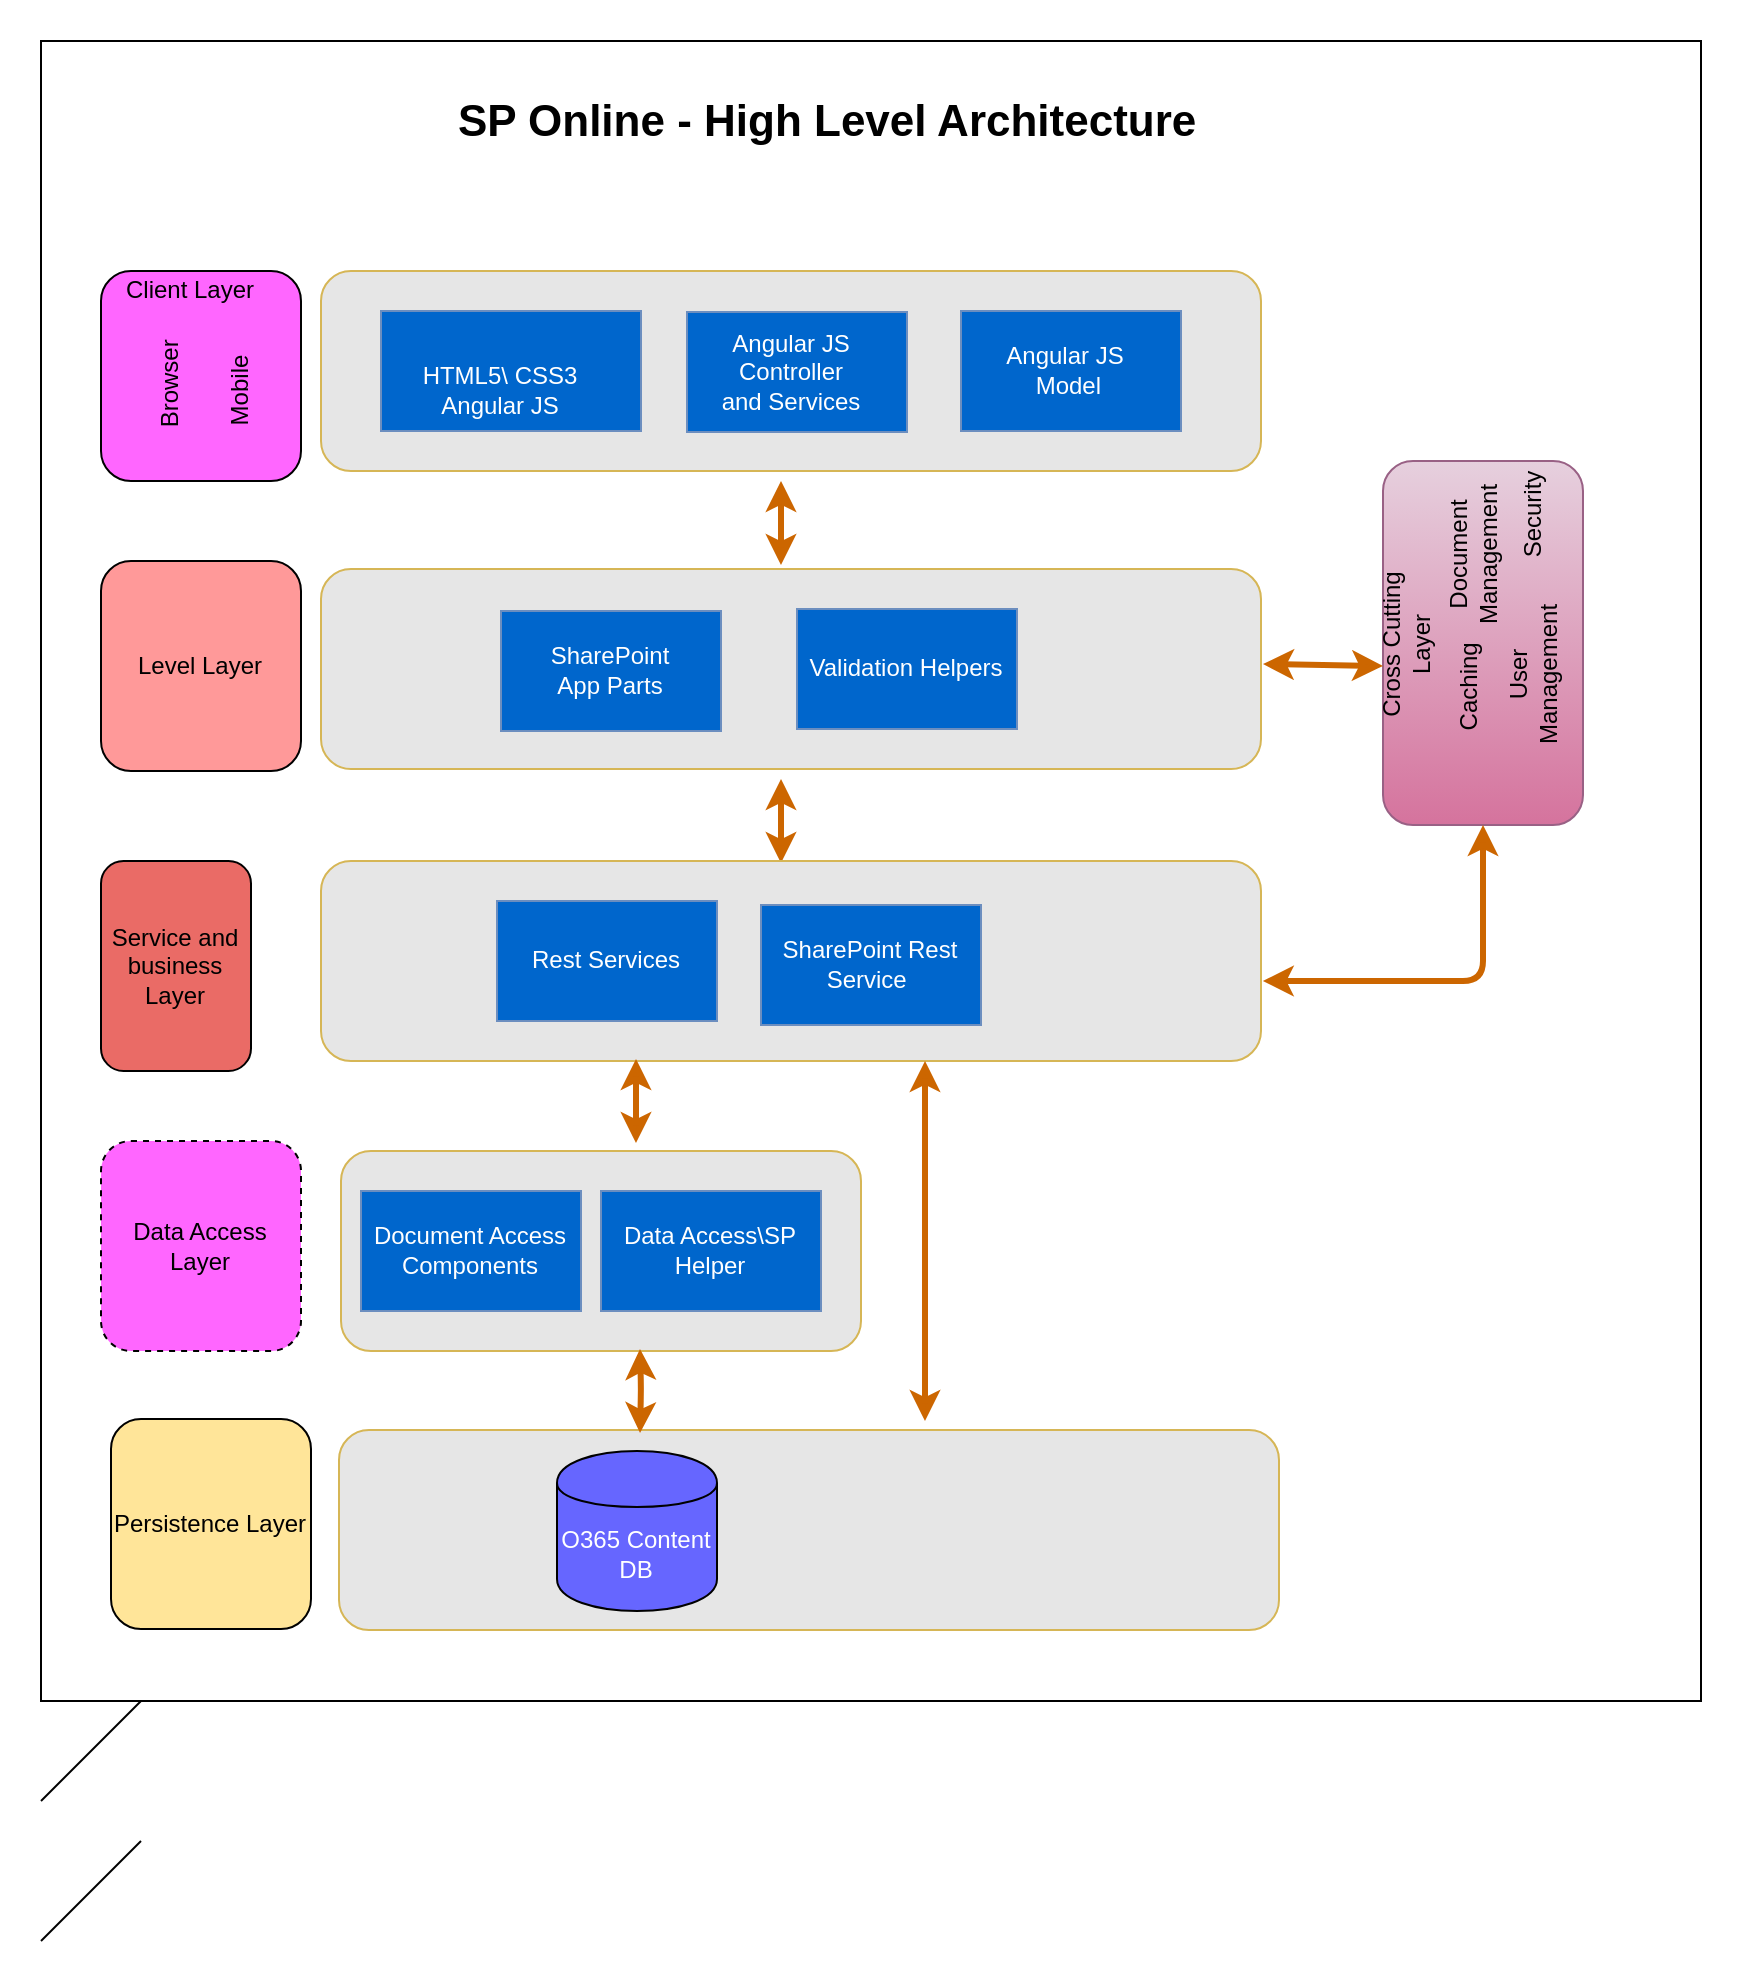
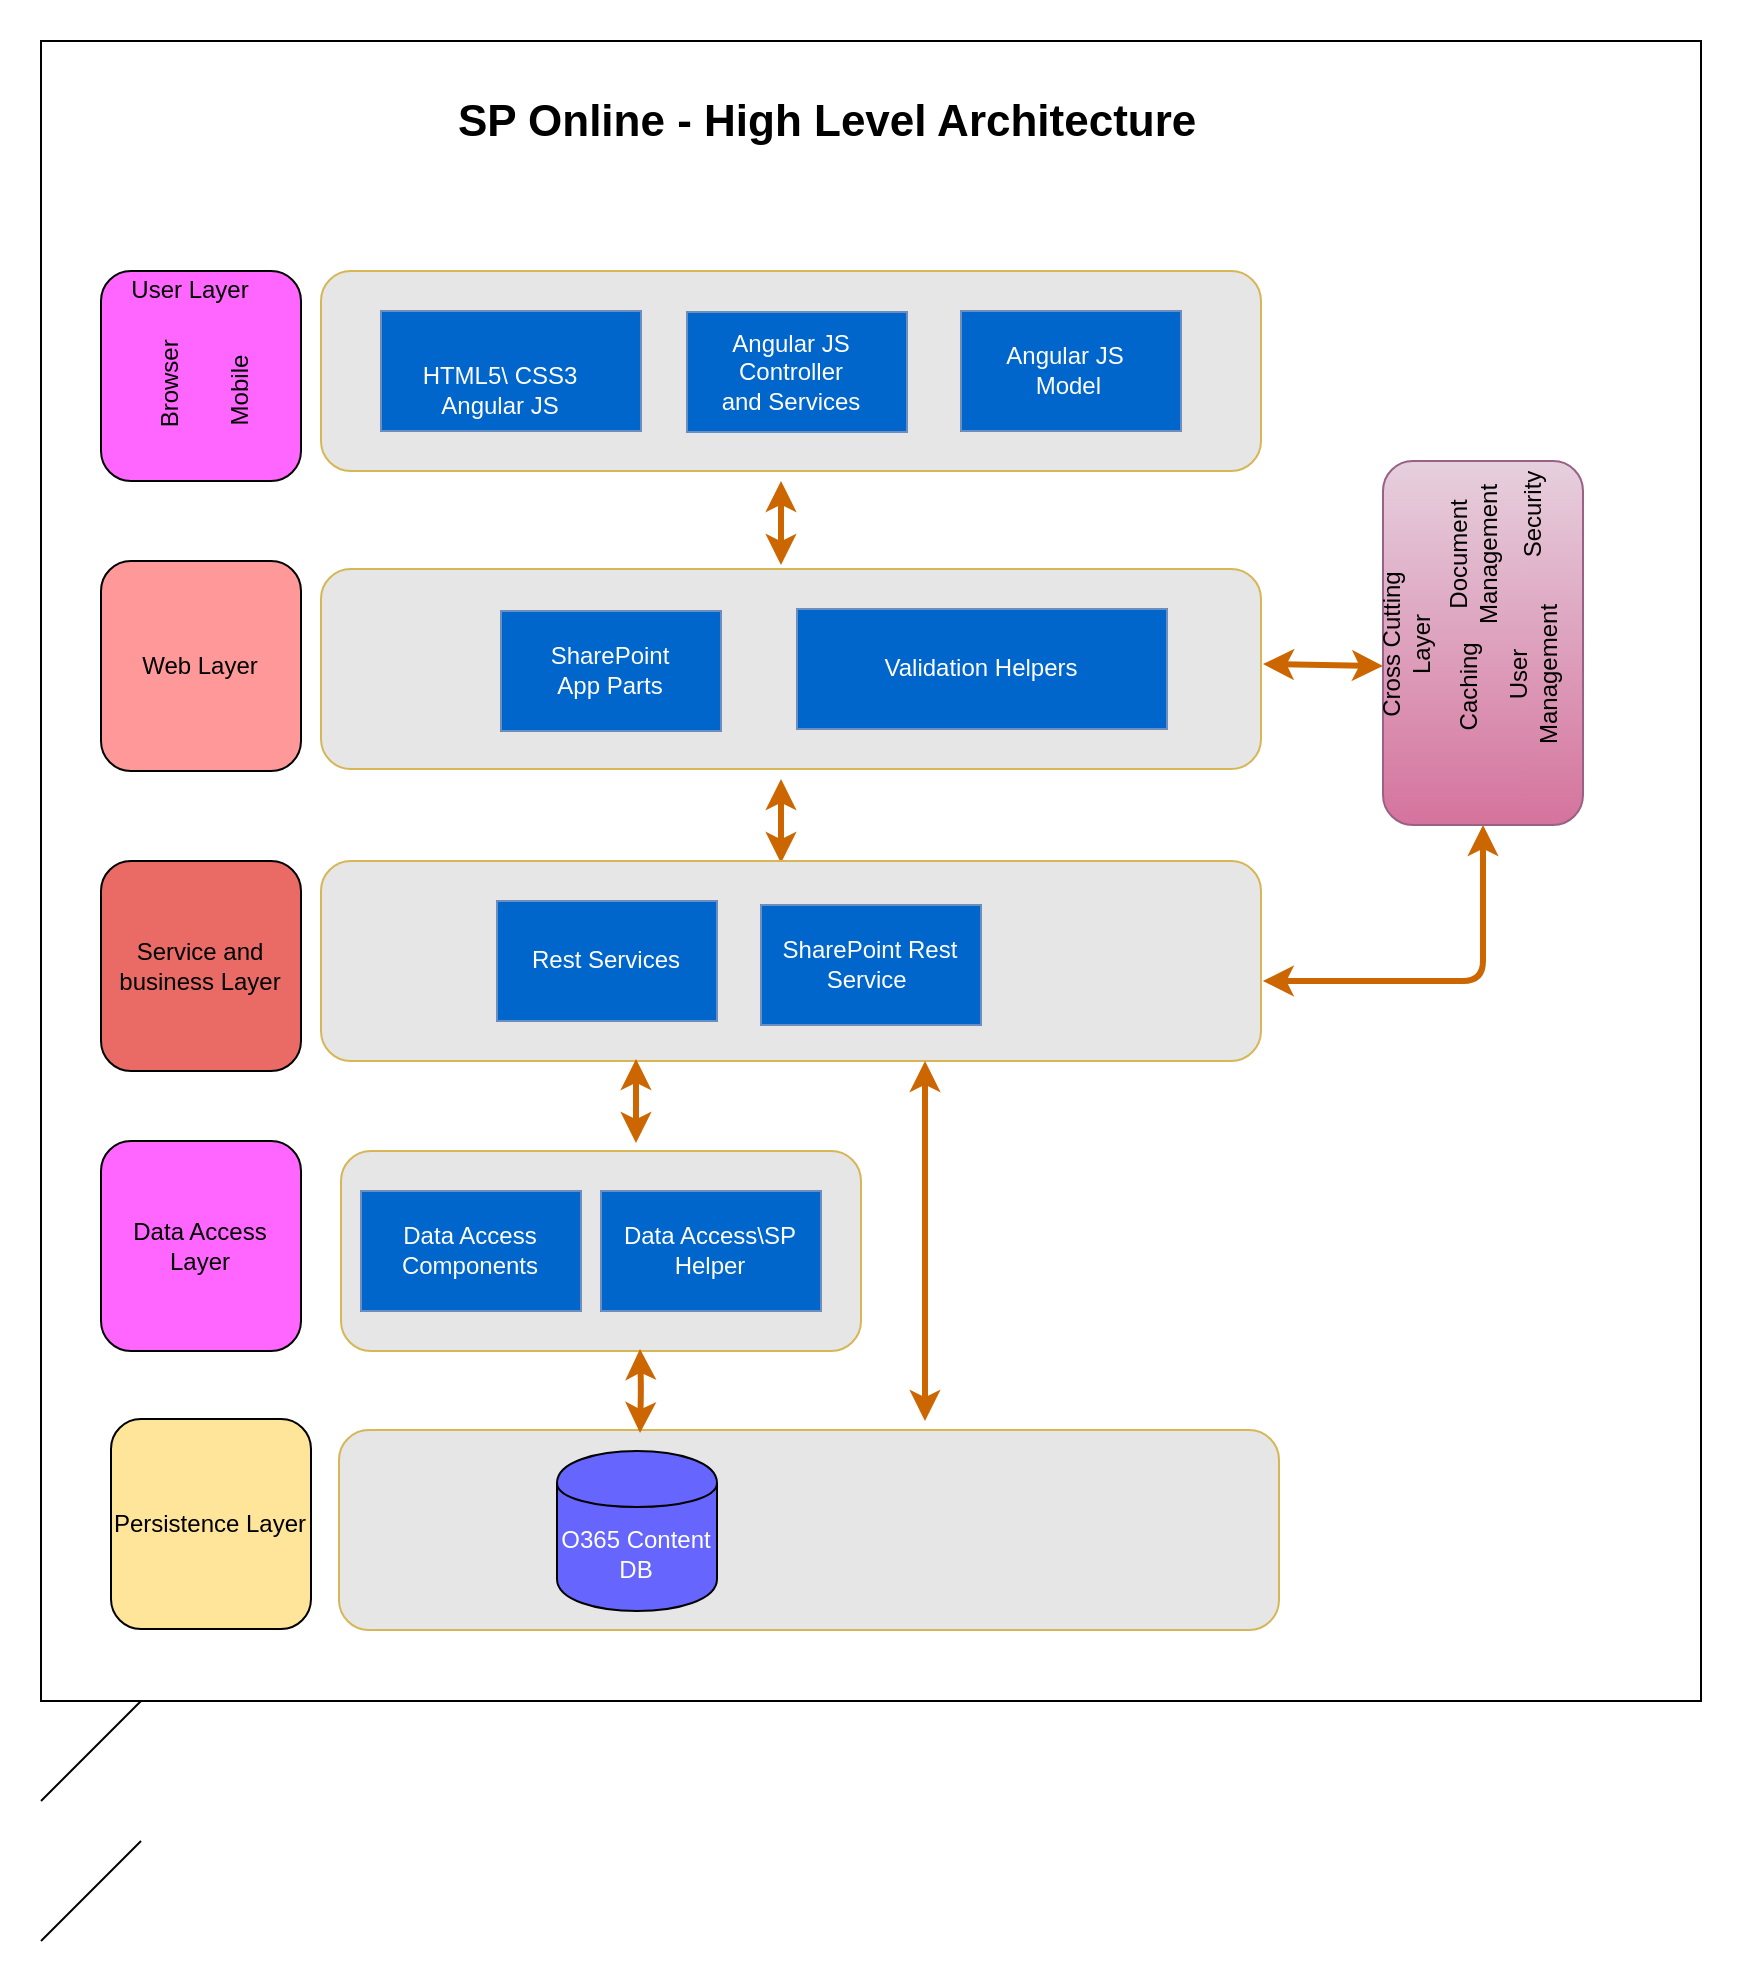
node "Client Layer": label "Client Layer" -> "User Layer"
node "Level Layer": label "Level Layer" -> "Web Layer"
node "Validation Helpers": size 220x120 -> 370x120
node "Service and business Layer": size 150x210 -> 200x210
node "Data Access Layer": style dashed -> solid
node "Document Access Components": label "Document Access Components" -> "Data Access Components"
